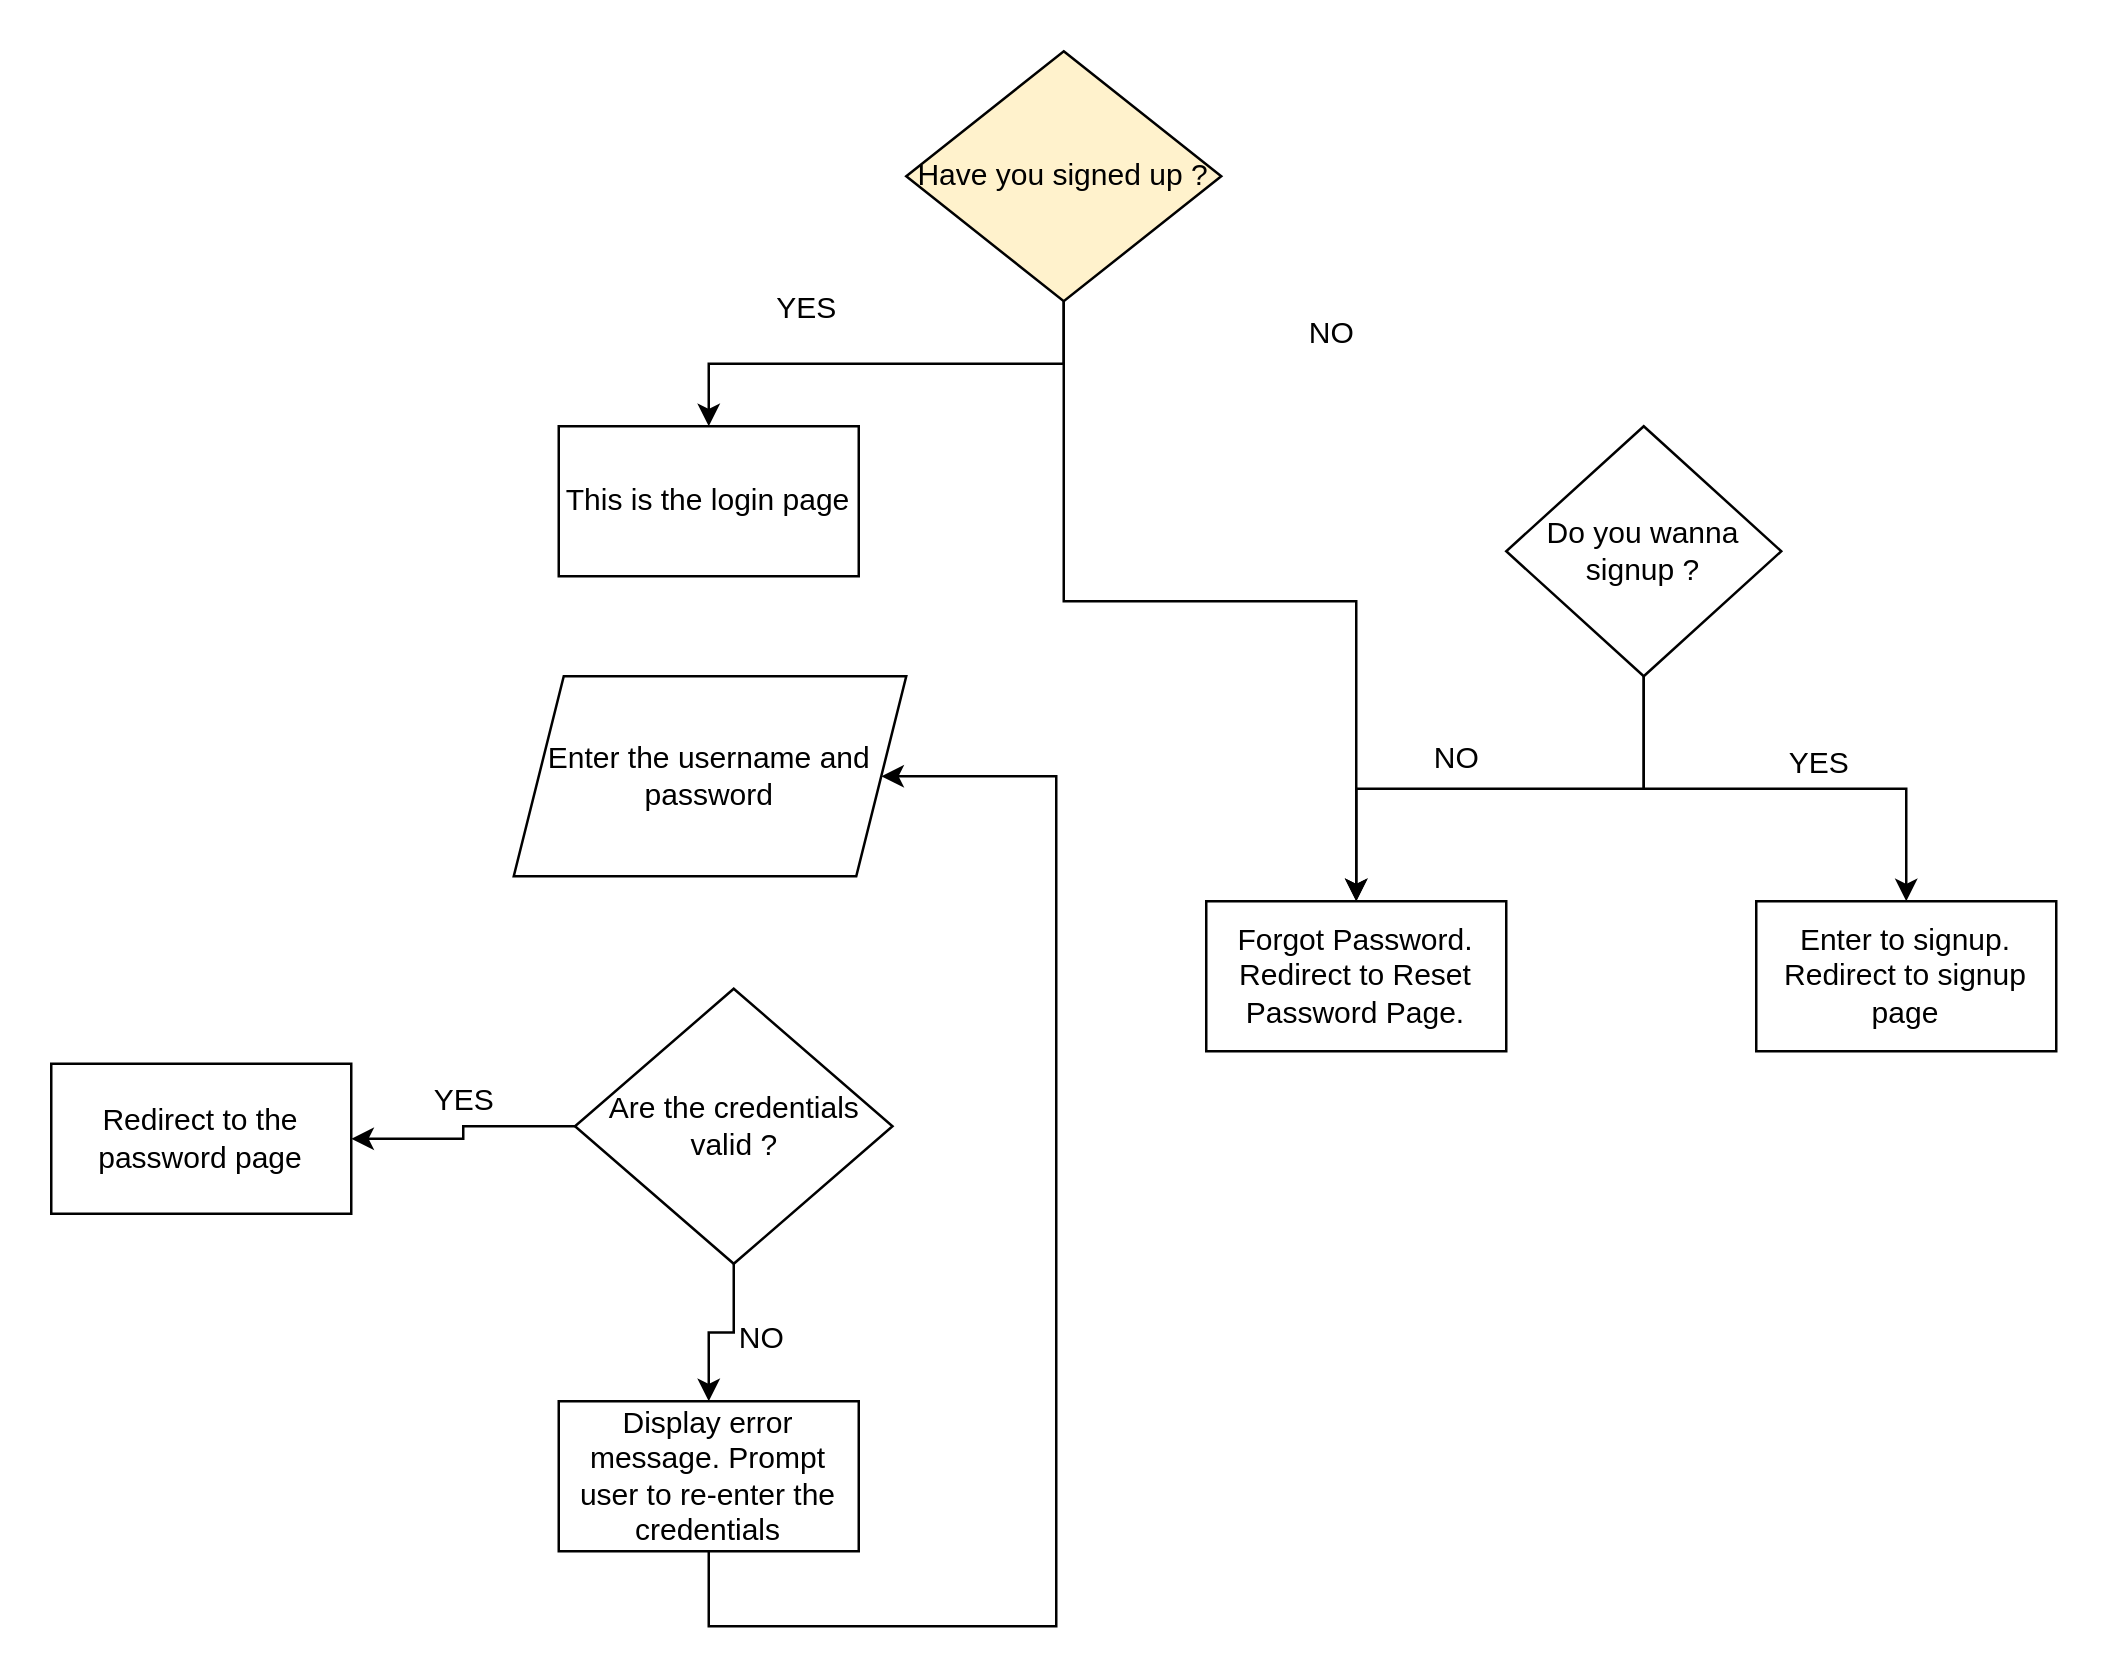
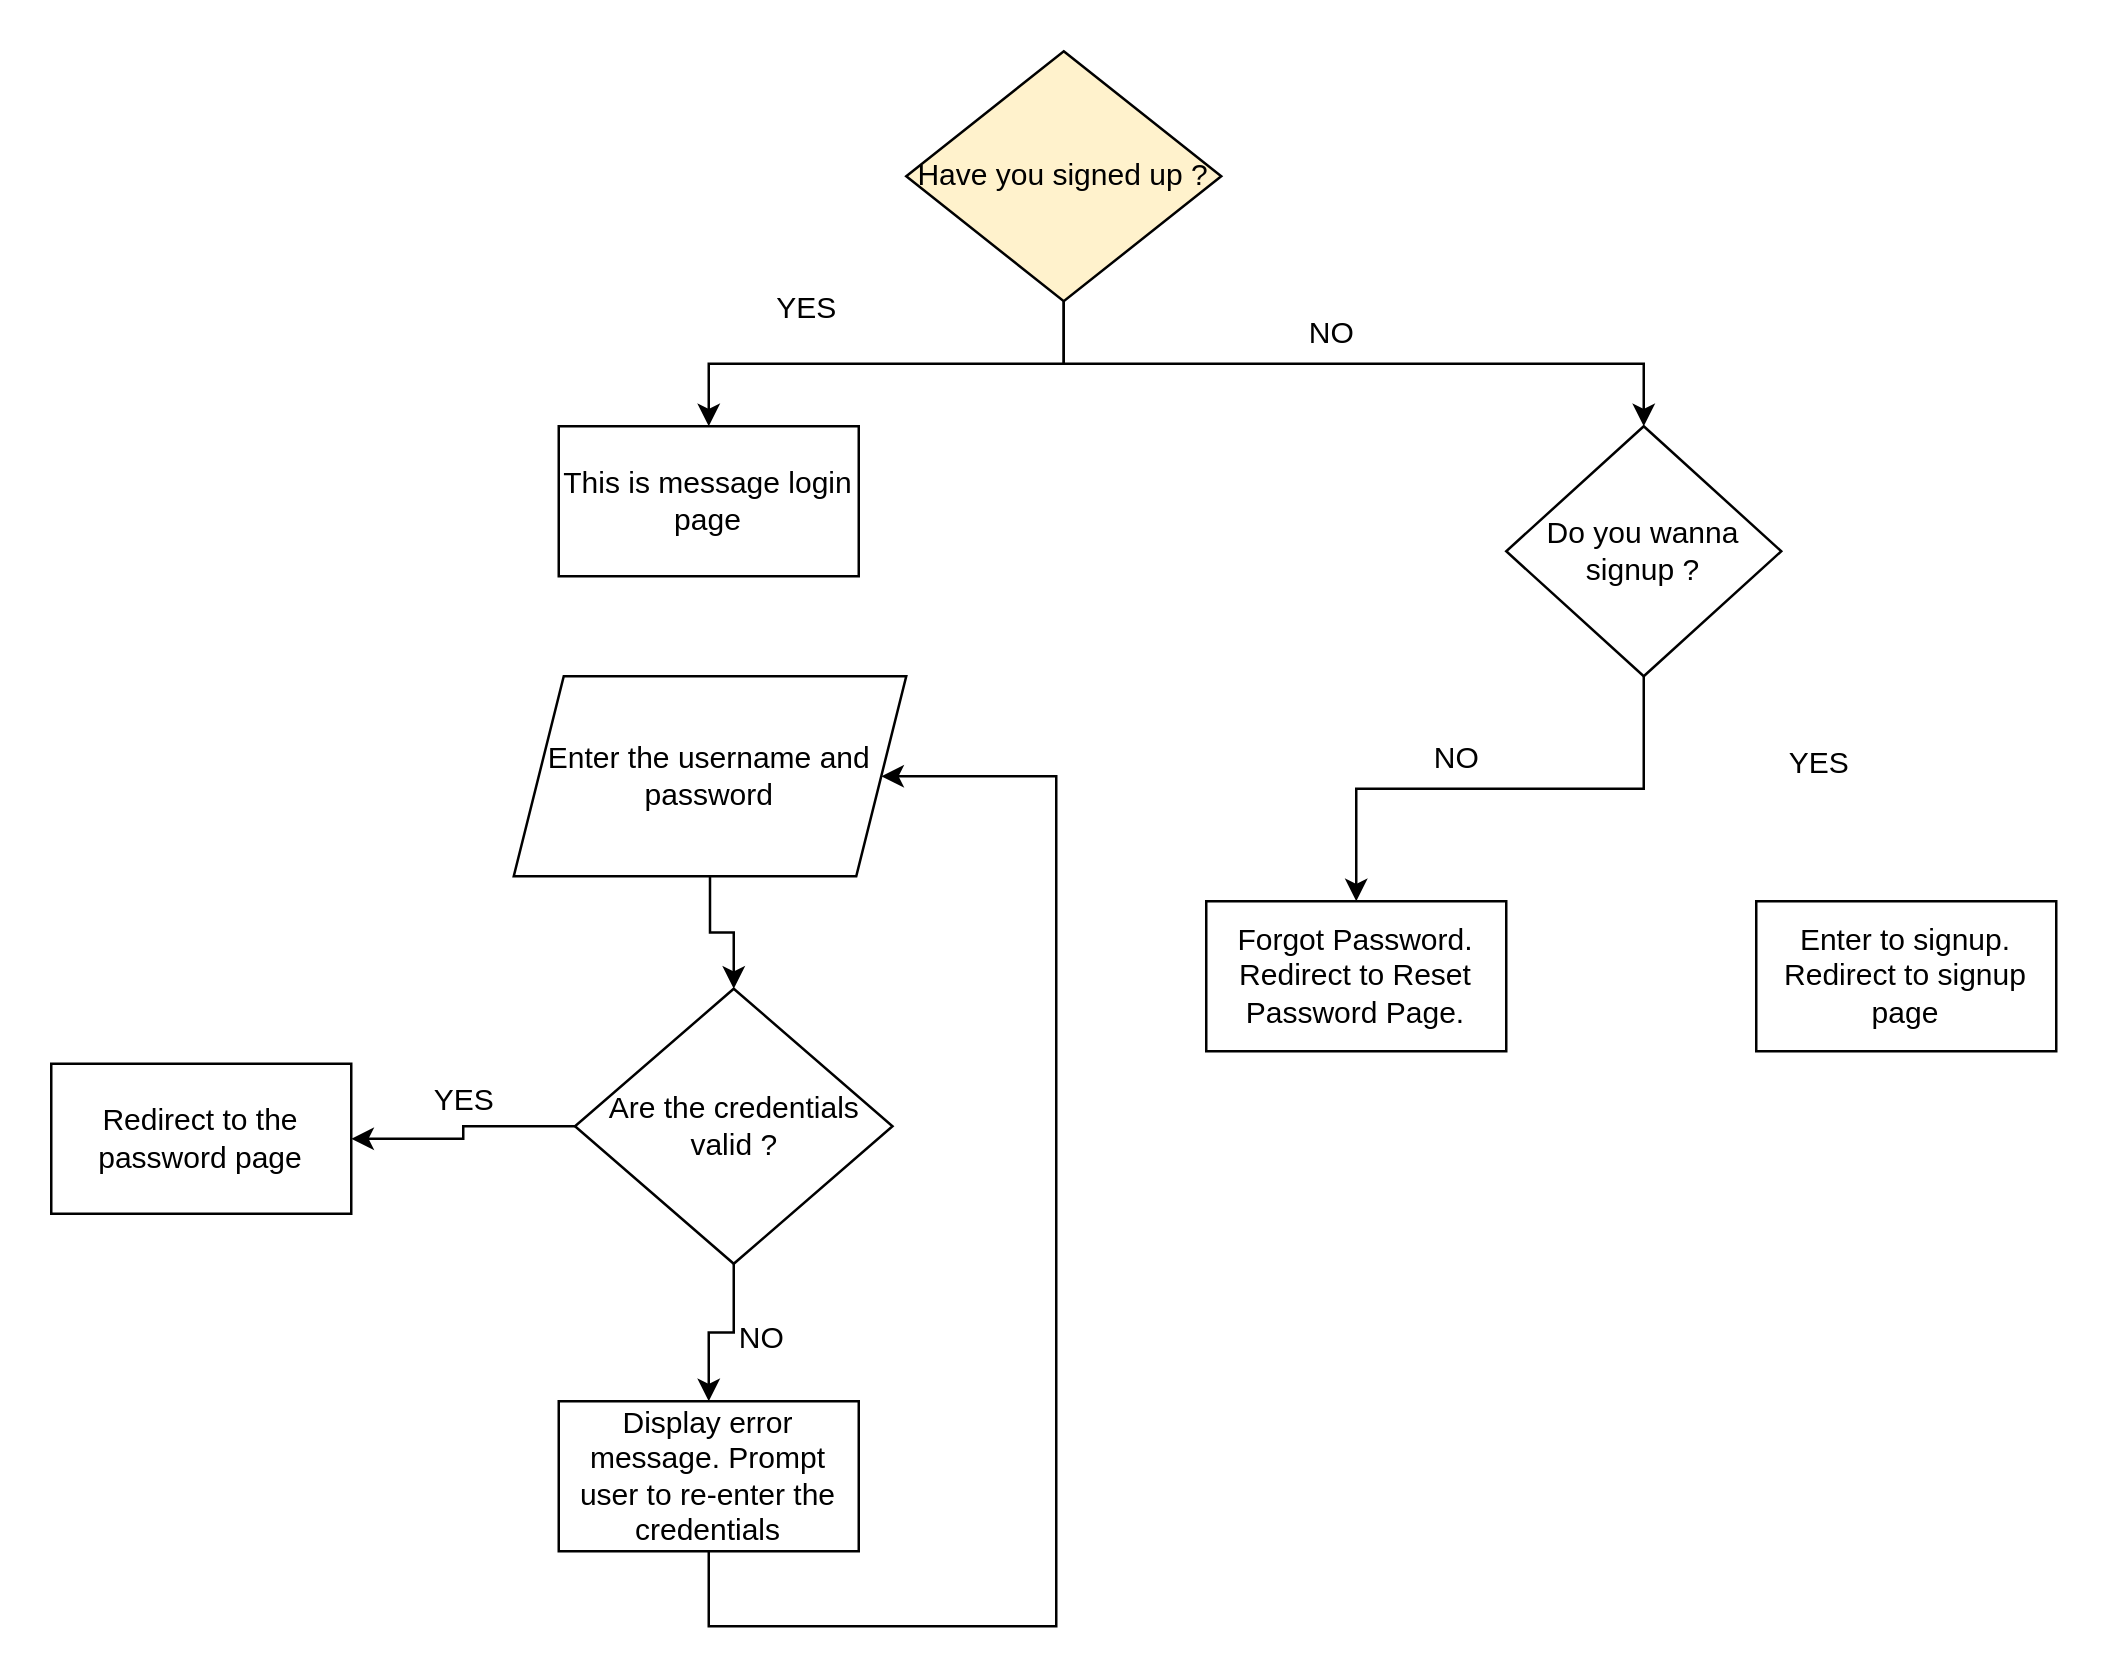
node "This is the login page": label "This is the login page" -> "This is message login page"
edge "Have you signed up ?" -> "Forgot Password. Redirect to Reset Password Page.": now "Have you signed up ?" -> "Do you wanna signup ?"
edge "Do you wanna signup ?" -> "Enter to signup. Redirect to signup page": removed
edge "Enter the username and password" -> "Are the credentials valid ?": added
